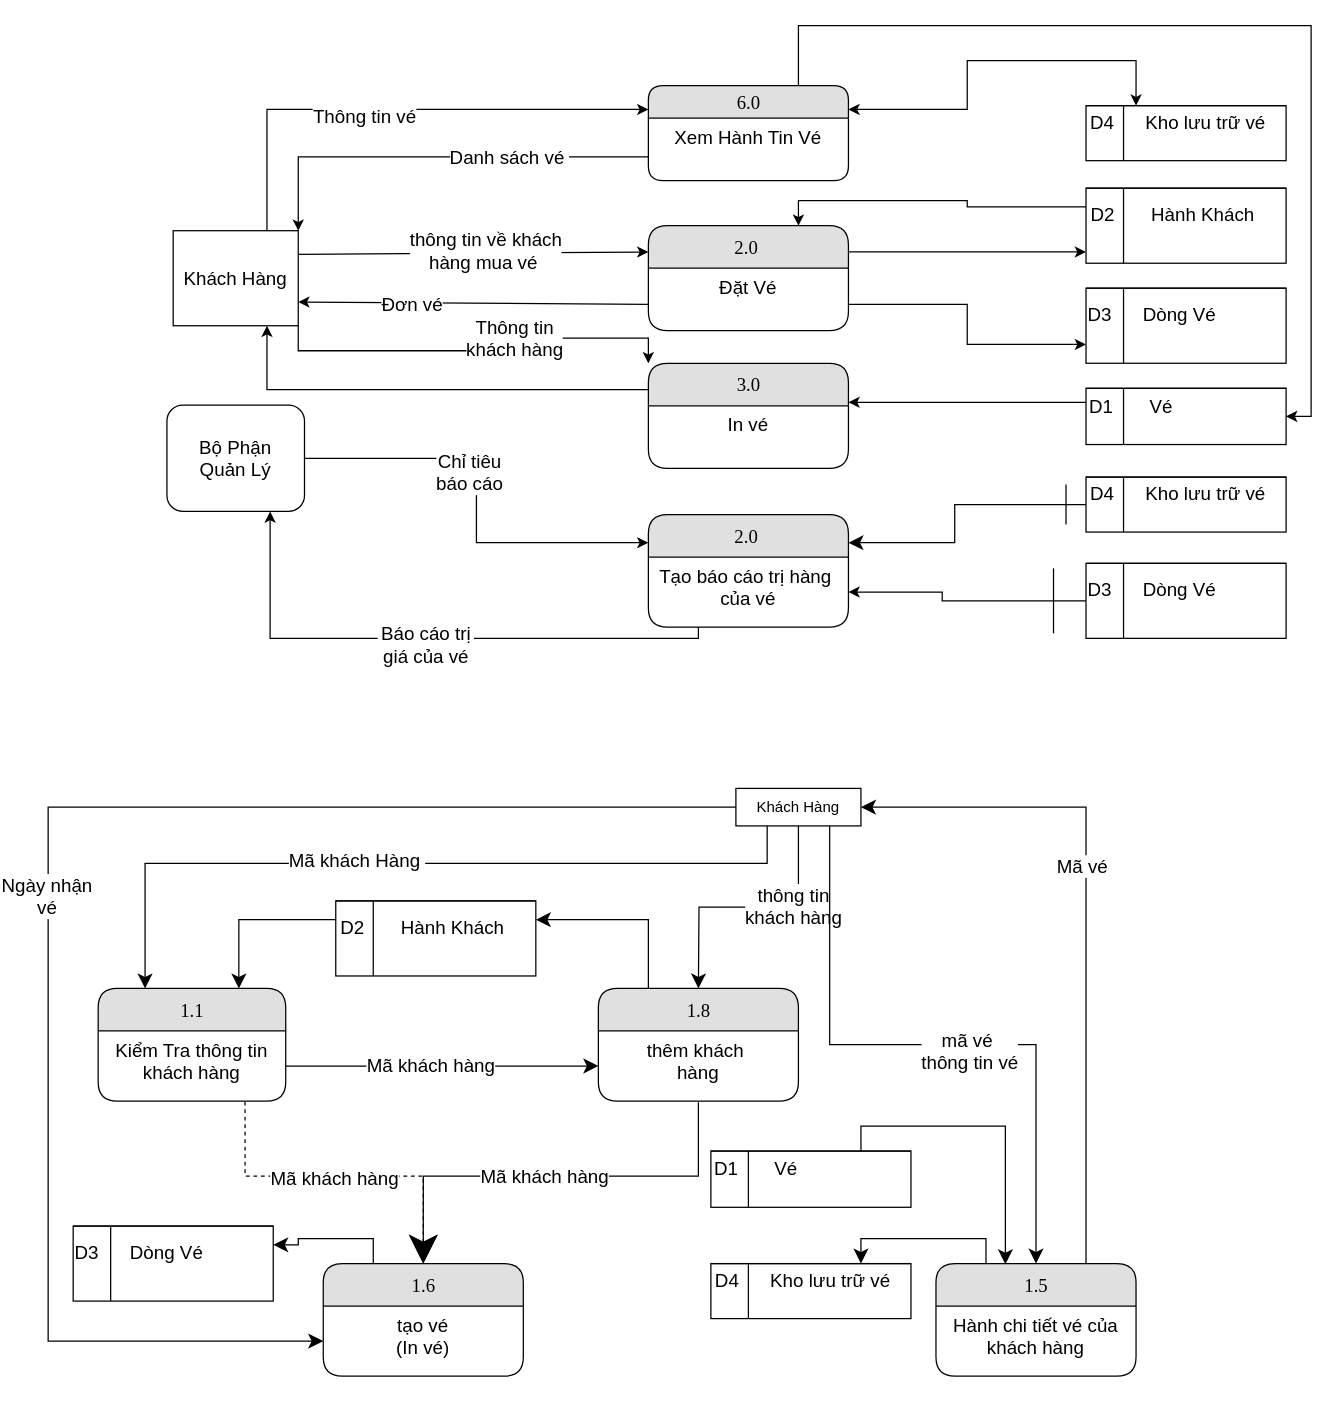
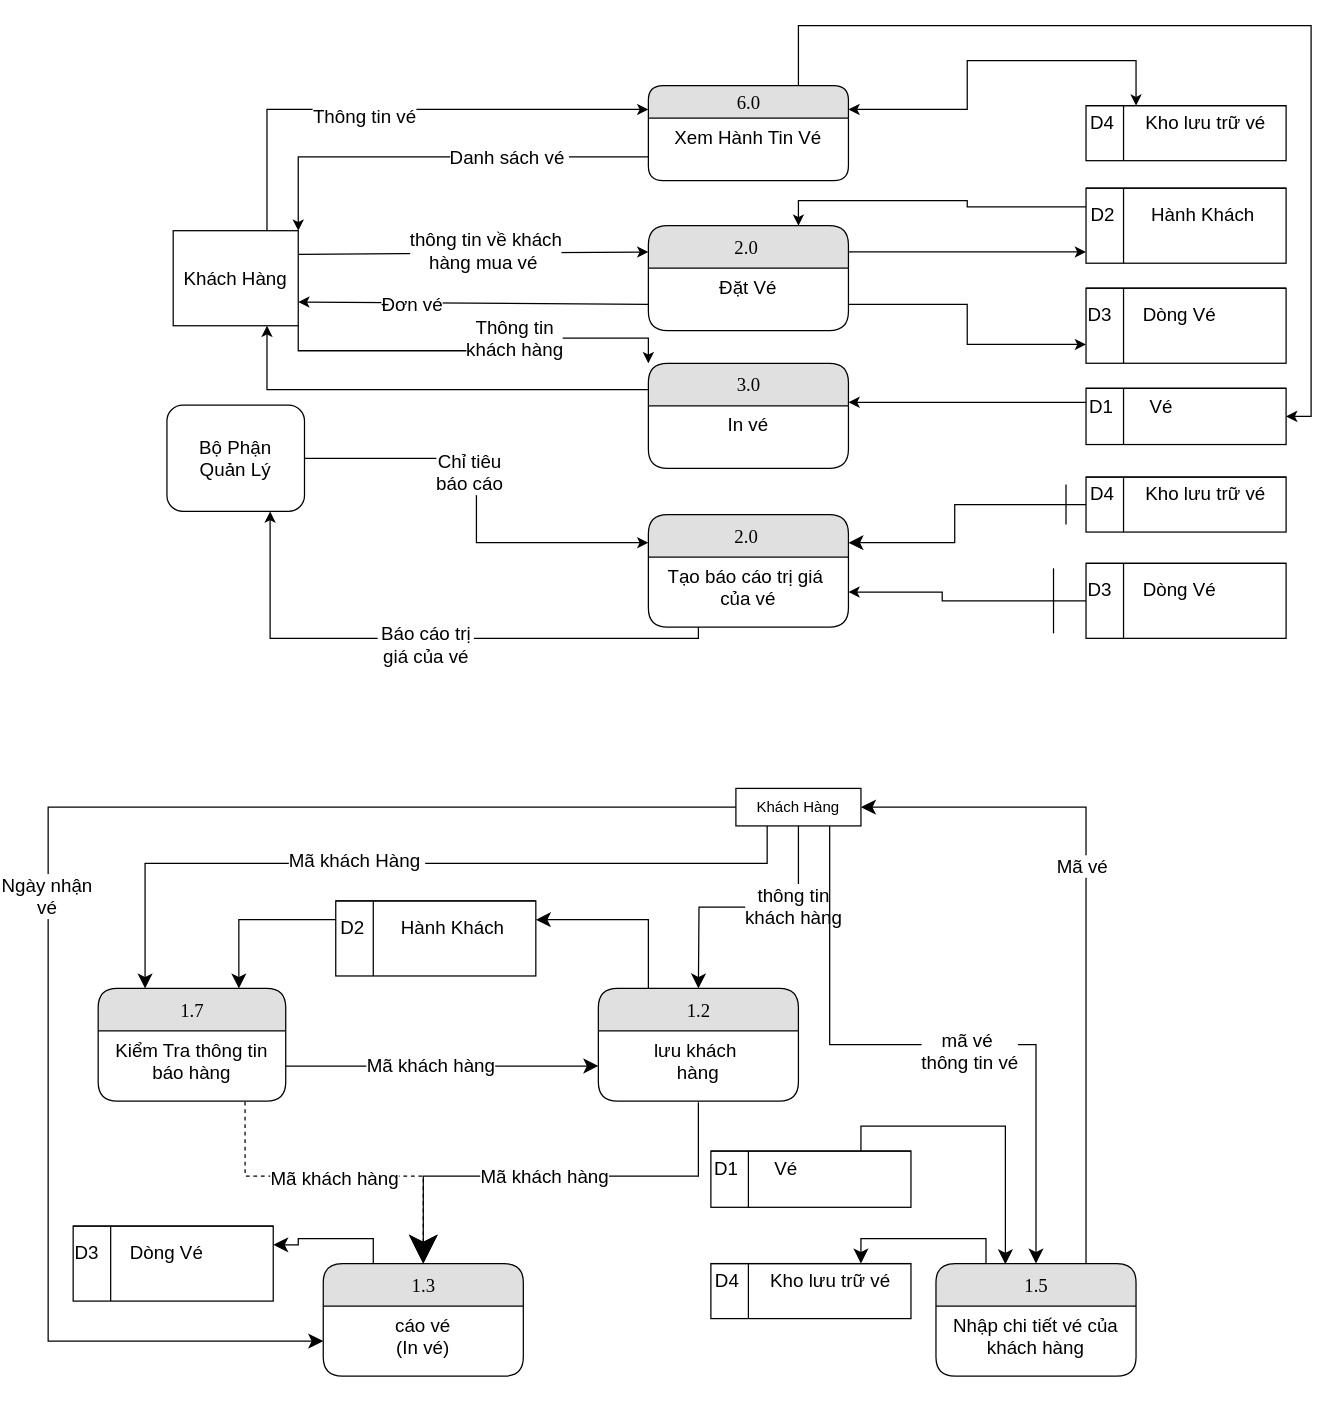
node "Tạo báo cáo trị hàng của vé": label "Tạo báo cáo trị hàng của vé" -> "Tạo báo cáo trị giá của vé"
node "1.1": label "1.1" -> "1.7"
node "1.8": label "1.8" -> "1.2"
node "Kiểm Tra thông tin khách hàng": label "Kiểm Tra thông tin khách hàng" -> "Kiểm Tra thông tin báo hàng"
node "thêm khách hàng": label "thêm khách hàng" -> "lưu khách hàng"
node "1.6": label "1.6" -> "1.3"
node "tạo vé (In vé)": label "tạo vé (In vé)" -> "cáo vé (In vé)"
node "Hành chi tiết vé của khách hàng": label "Hành chi tiết vé của khách hàng" -> "Nhập chi tiết vé của khách hàng"
